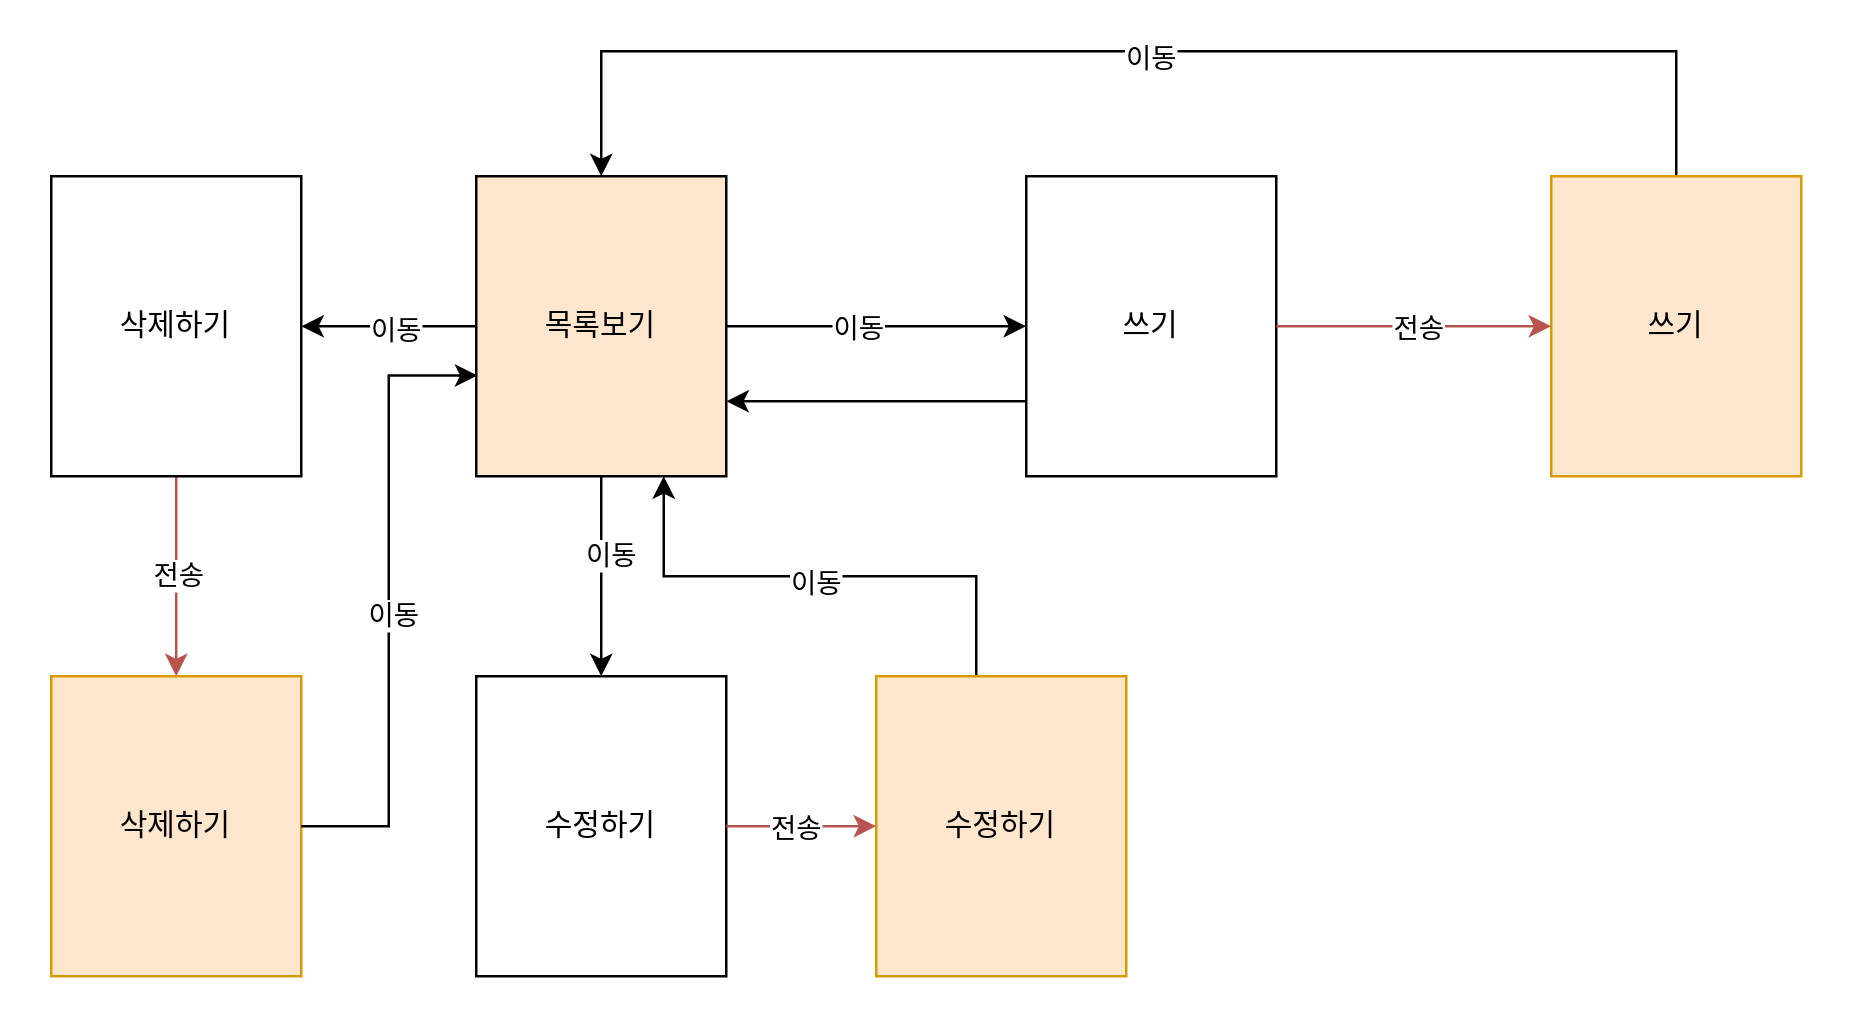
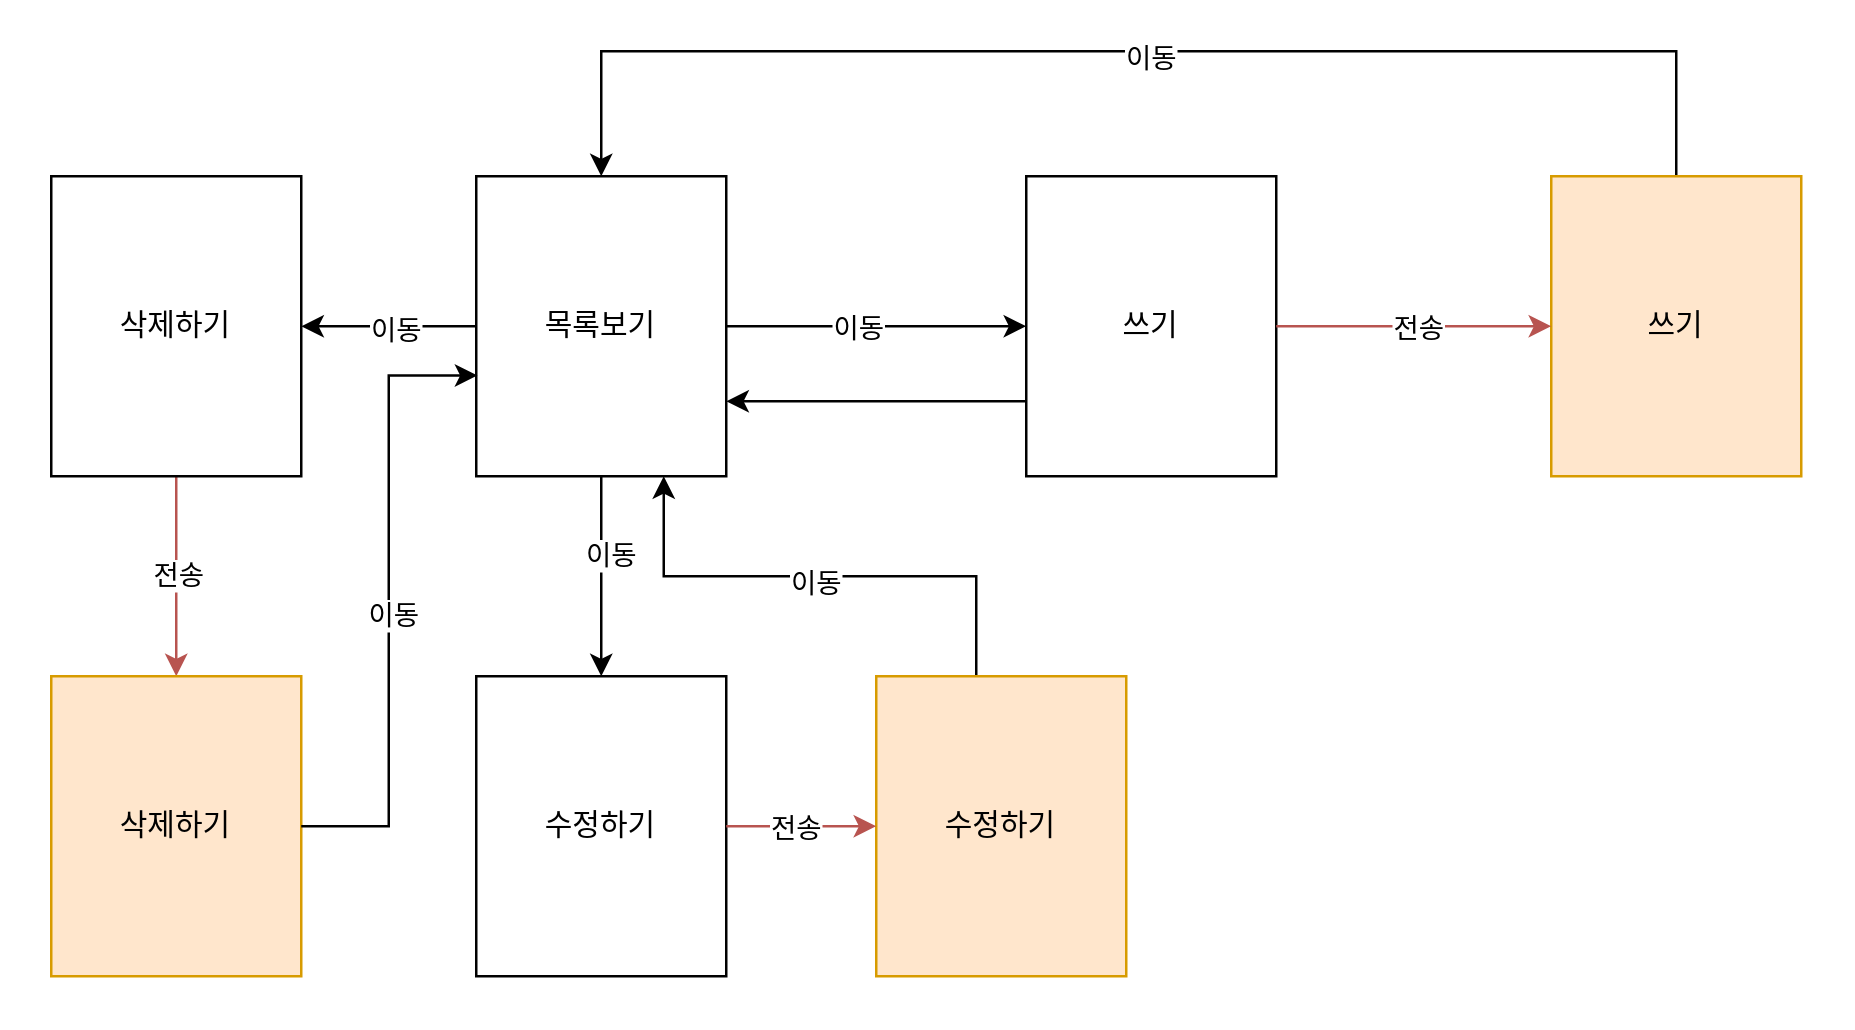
node "목록보기": fillcolor #ffe6cc -> #ffffff
